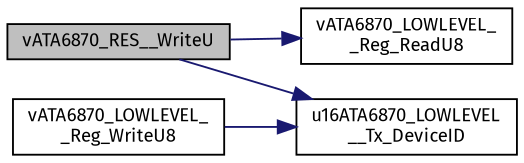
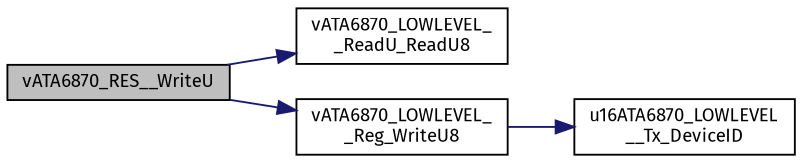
node "vATA6870_LOWLEVEL_ _Reg_ReadU8": label "vATA6870_LOWLEVEL_ _Reg_ReadU8" -> "vATA6870_LOWLEVEL_ _ReadU_ReadU8"
edge "vATA6870_RES__WriteU" -> "u16ATA6870_LOWLEVEL __Tx_DeviceID": now "vATA6870_RES__WriteU" -> "vATA6870_LOWLEVEL_ _Reg_WriteU8"
